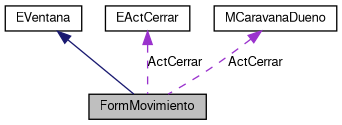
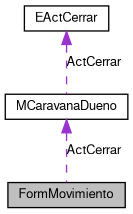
node "EVentana": removed
edge "FormMovimiento" -> "EActCerrar": now "MCaravanaDueno" -> "EActCerrar"
